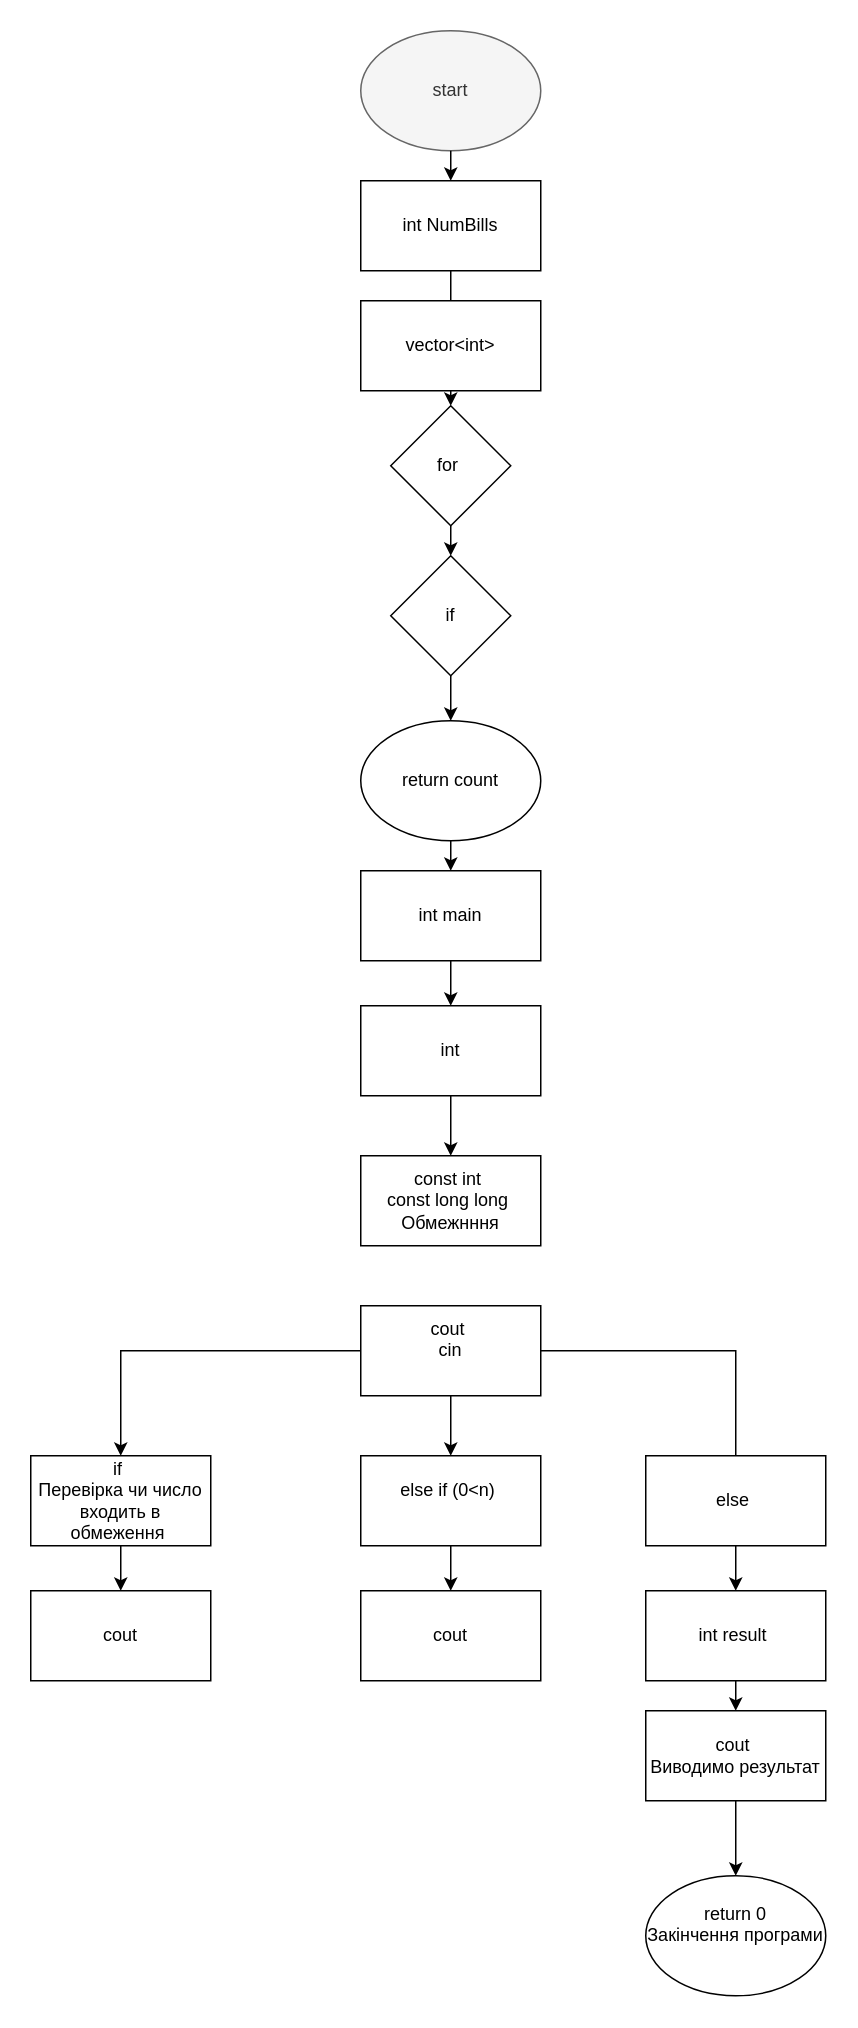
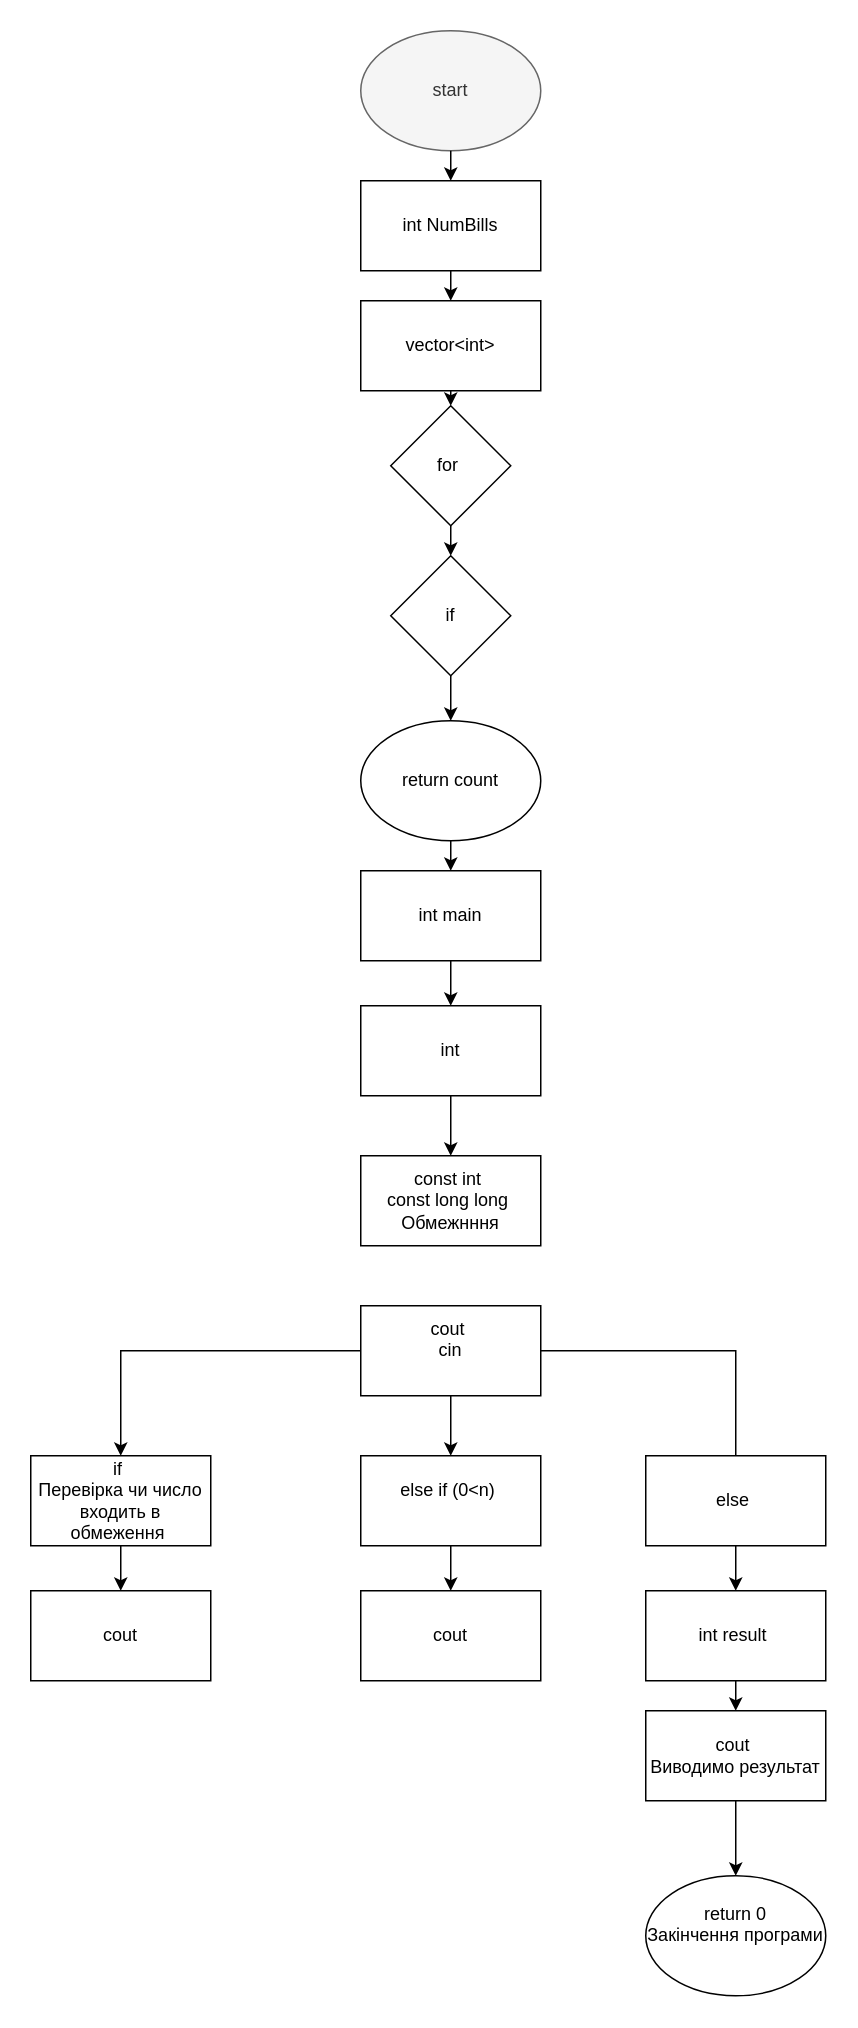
edge "int NumBills" -- "vector<int>": arrowhead none -> classic
